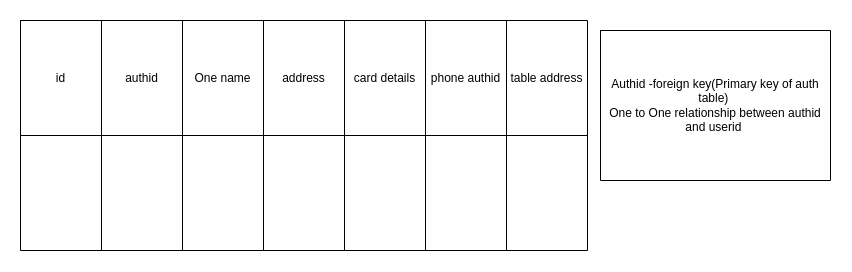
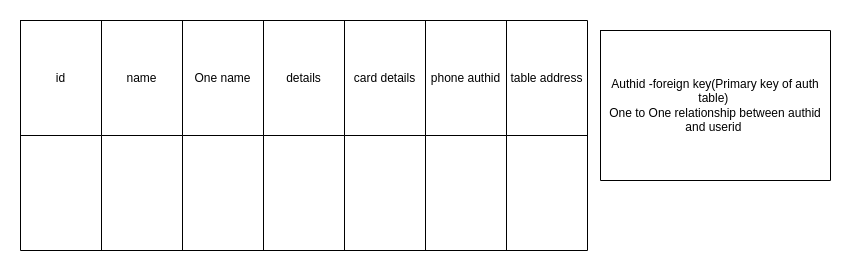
node "authid": label "authid" -> "name"
node "address": label "address" -> "details"
